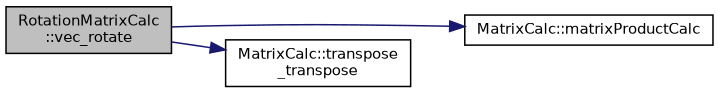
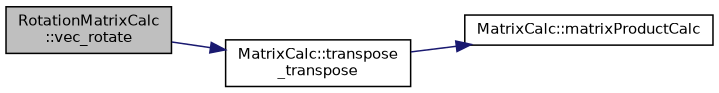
edge "RotationMatrixCalc ::vec_rotate" -> "MatrixCalc::matrixProductCalc": now "MatrixCalc::transpose _transpose" -> "MatrixCalc::matrixProductCalc"
